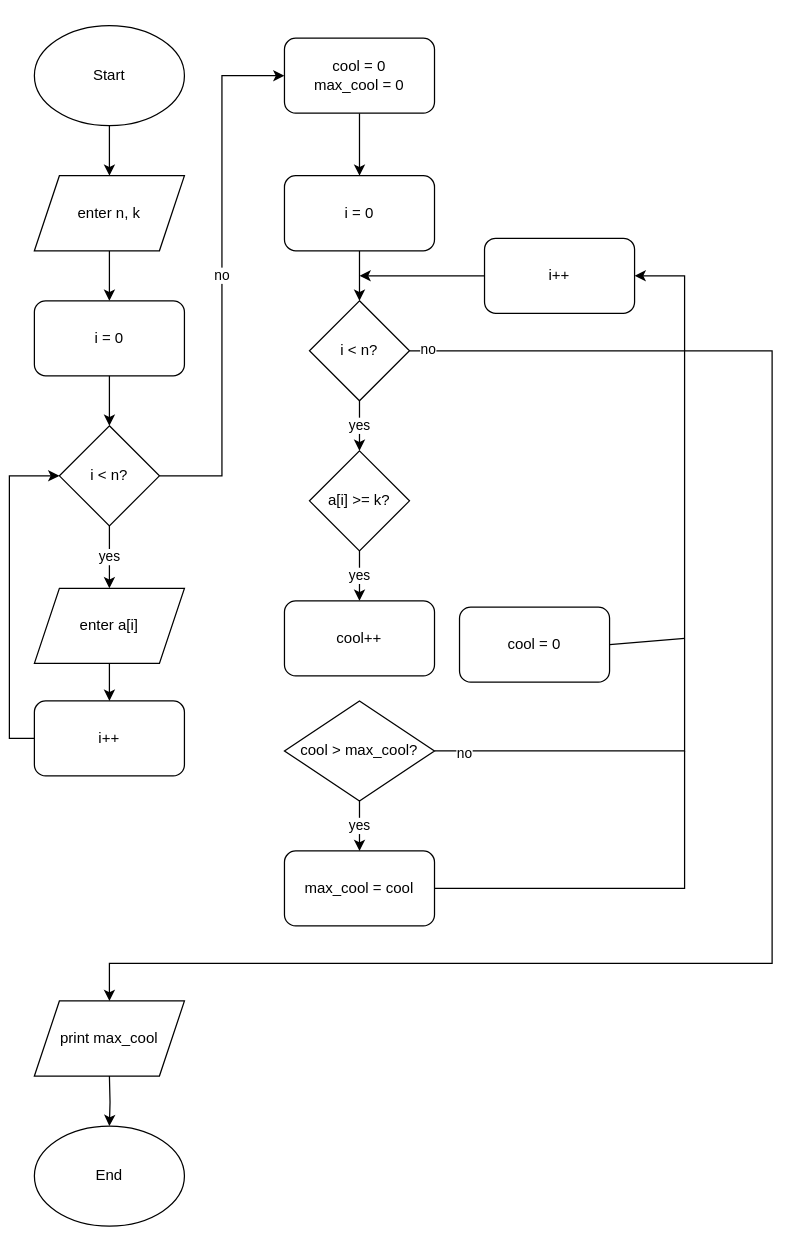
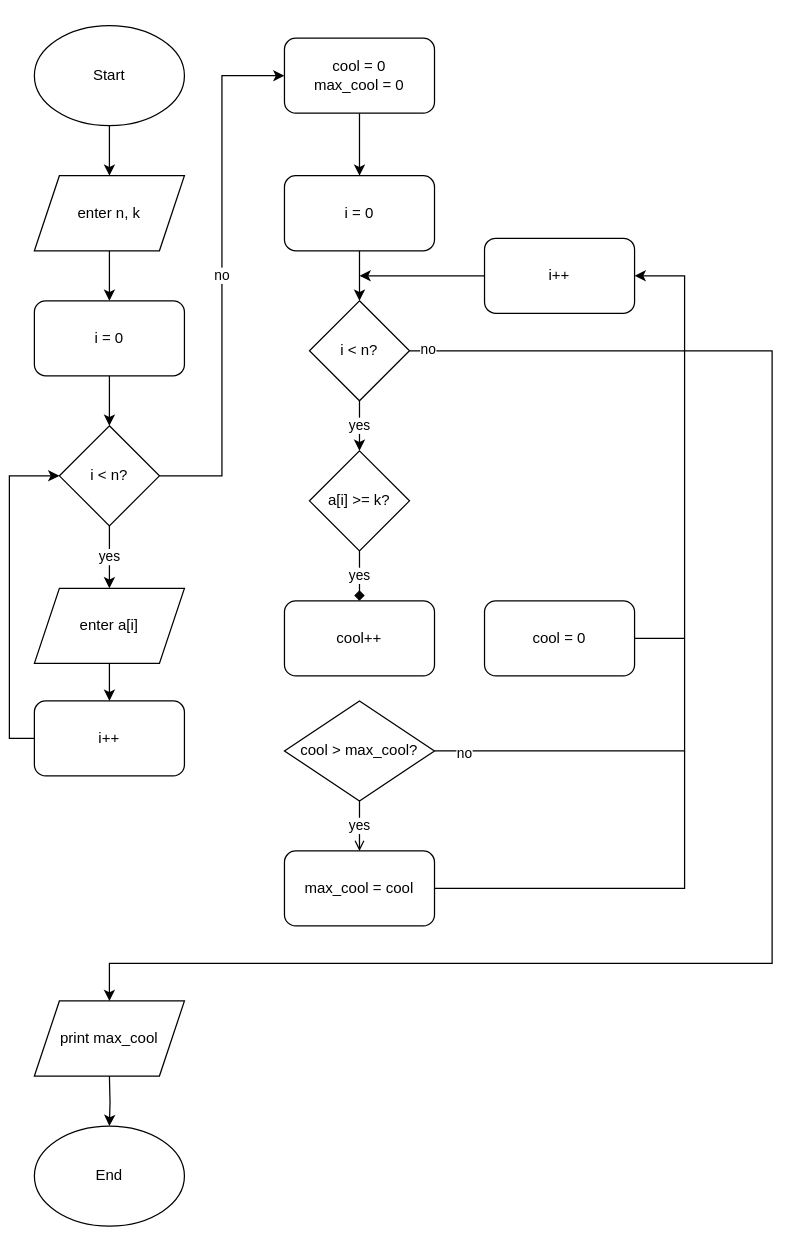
edge "a[i] >= k?" -> "cool++": arrowhead classic -> diamond
node "cool = 0": moved (534, 644) -> (559, 638)
edge "cool > max_cool?" -> "max_cool = cool": arrowhead classic -> open
